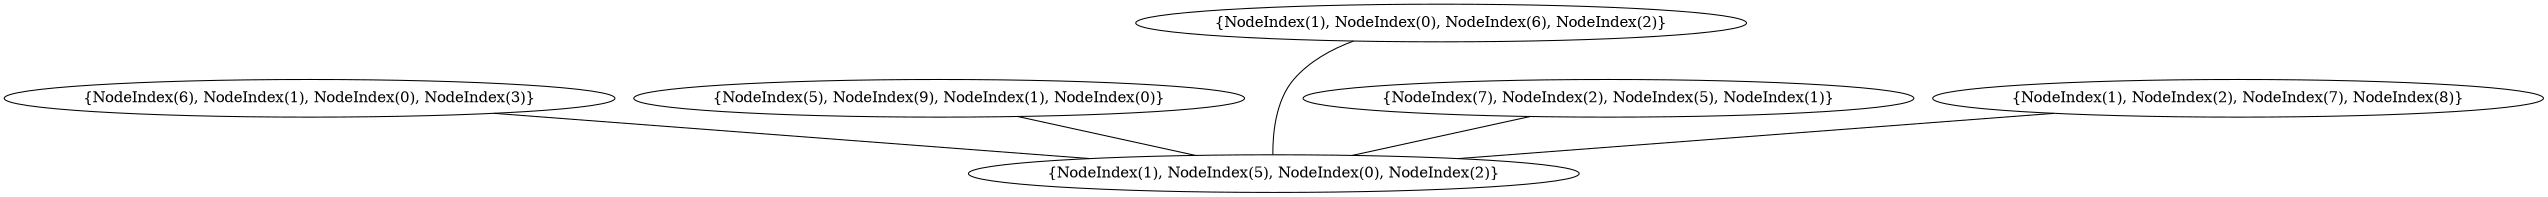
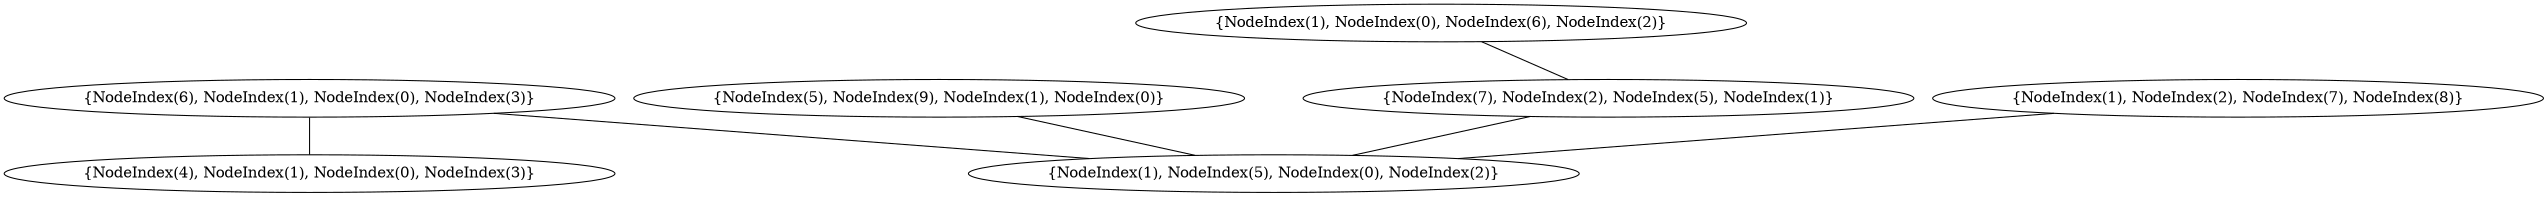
edge "{NodeIndex(1), NodeIndex(0), NodeIndex(6), NodeIndex(2)}" -- "{NodeIndex(1), NodeIndex(5), NodeIndex(0), NodeIndex(2)}": now "{NodeIndex(1), NodeIndex(0), NodeIndex(6), NodeIndex(2)}" -- "{NodeIndex(7), NodeIndex(2), NodeIndex(5), NodeIndex(1)}"
node "{NodeIndex(4), NodeIndex(1), NodeIndex(0), NodeIndex(3)}": added
